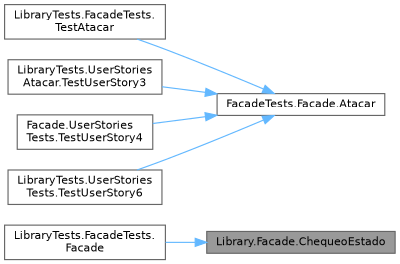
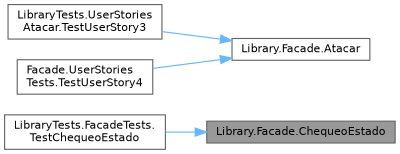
node "LibraryTests.FacadeTests. TestAtacar": removed
node "FacadeTests.Facade.Atacar": label "FacadeTests.Facade.Atacar" -> "Library.Facade.Atacar"
node "LibraryTests.UserStories Tests.TestUserStory6": removed
node "LibraryTests.FacadeTests. Facade": label "LibraryTests.FacadeTests. Facade" -> "LibraryTests.FacadeTests. TestChequeoEstado"
